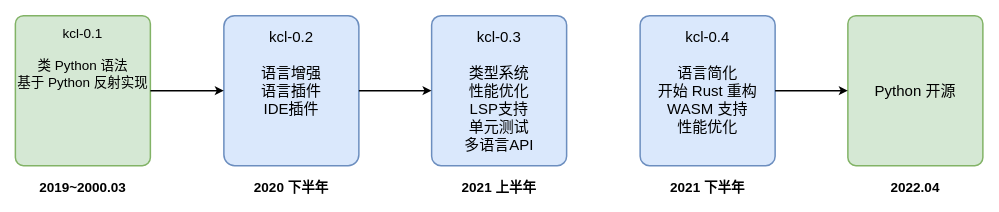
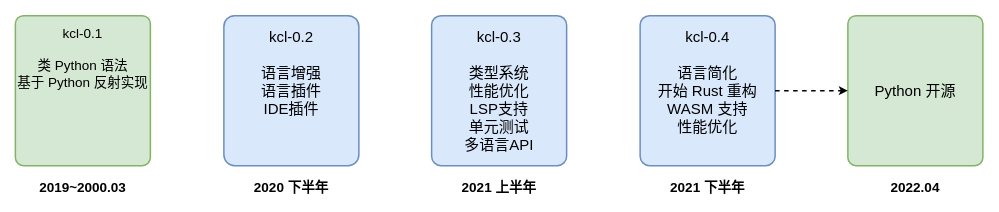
edge "kcl-0.1 类 Python 语法 基于 Python 反射实现" -> "kcl-0.2 语言增强 语言插件 IDE插件": removed
edge "kcl-0.2 语言增强 语言插件 IDE插件" -> "kcl-0.3 类型系统 性能优化 LSP支持 单元测试 多语言API": removed
edge "kcl-0.4 语言简化 开始 Rust 重构 WASM 支持 性能优化" -> "Python 开源": style solid -> dashed
